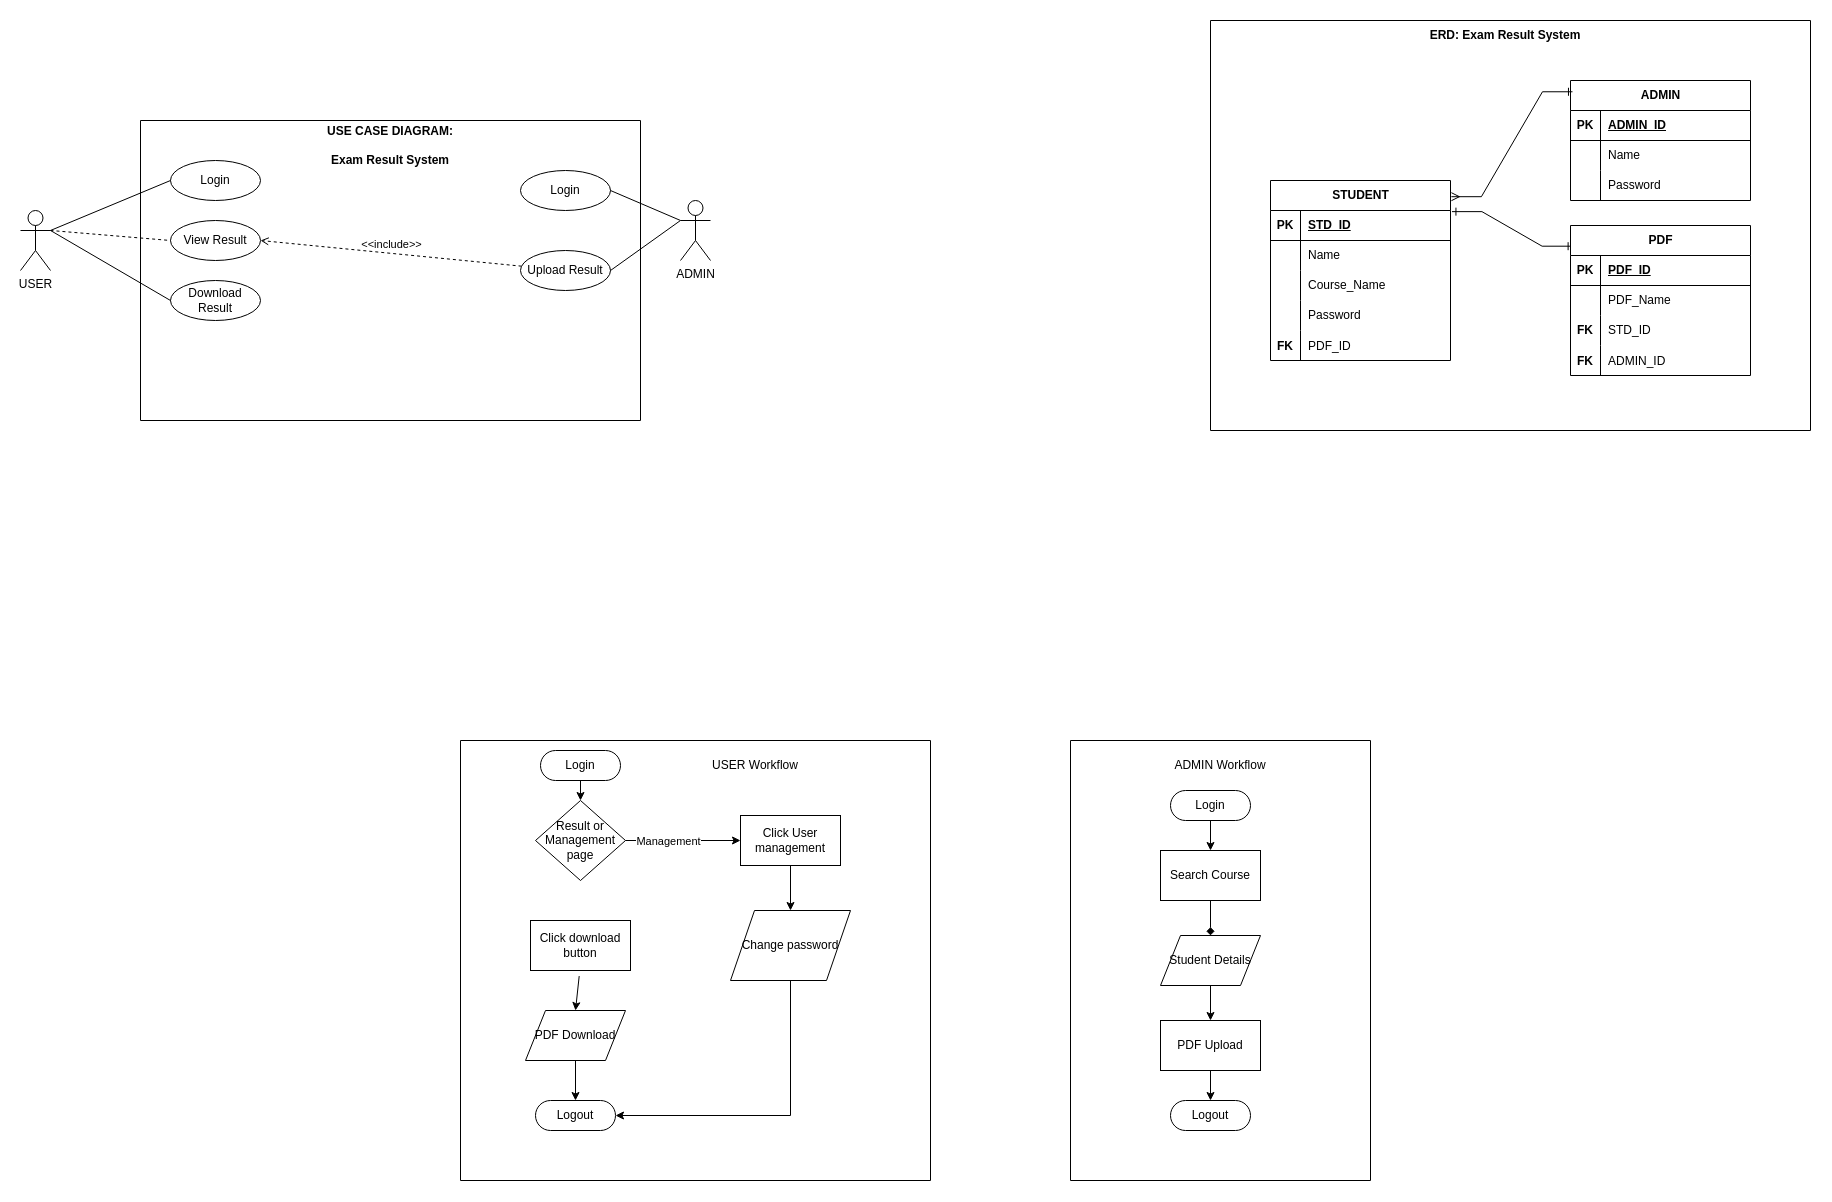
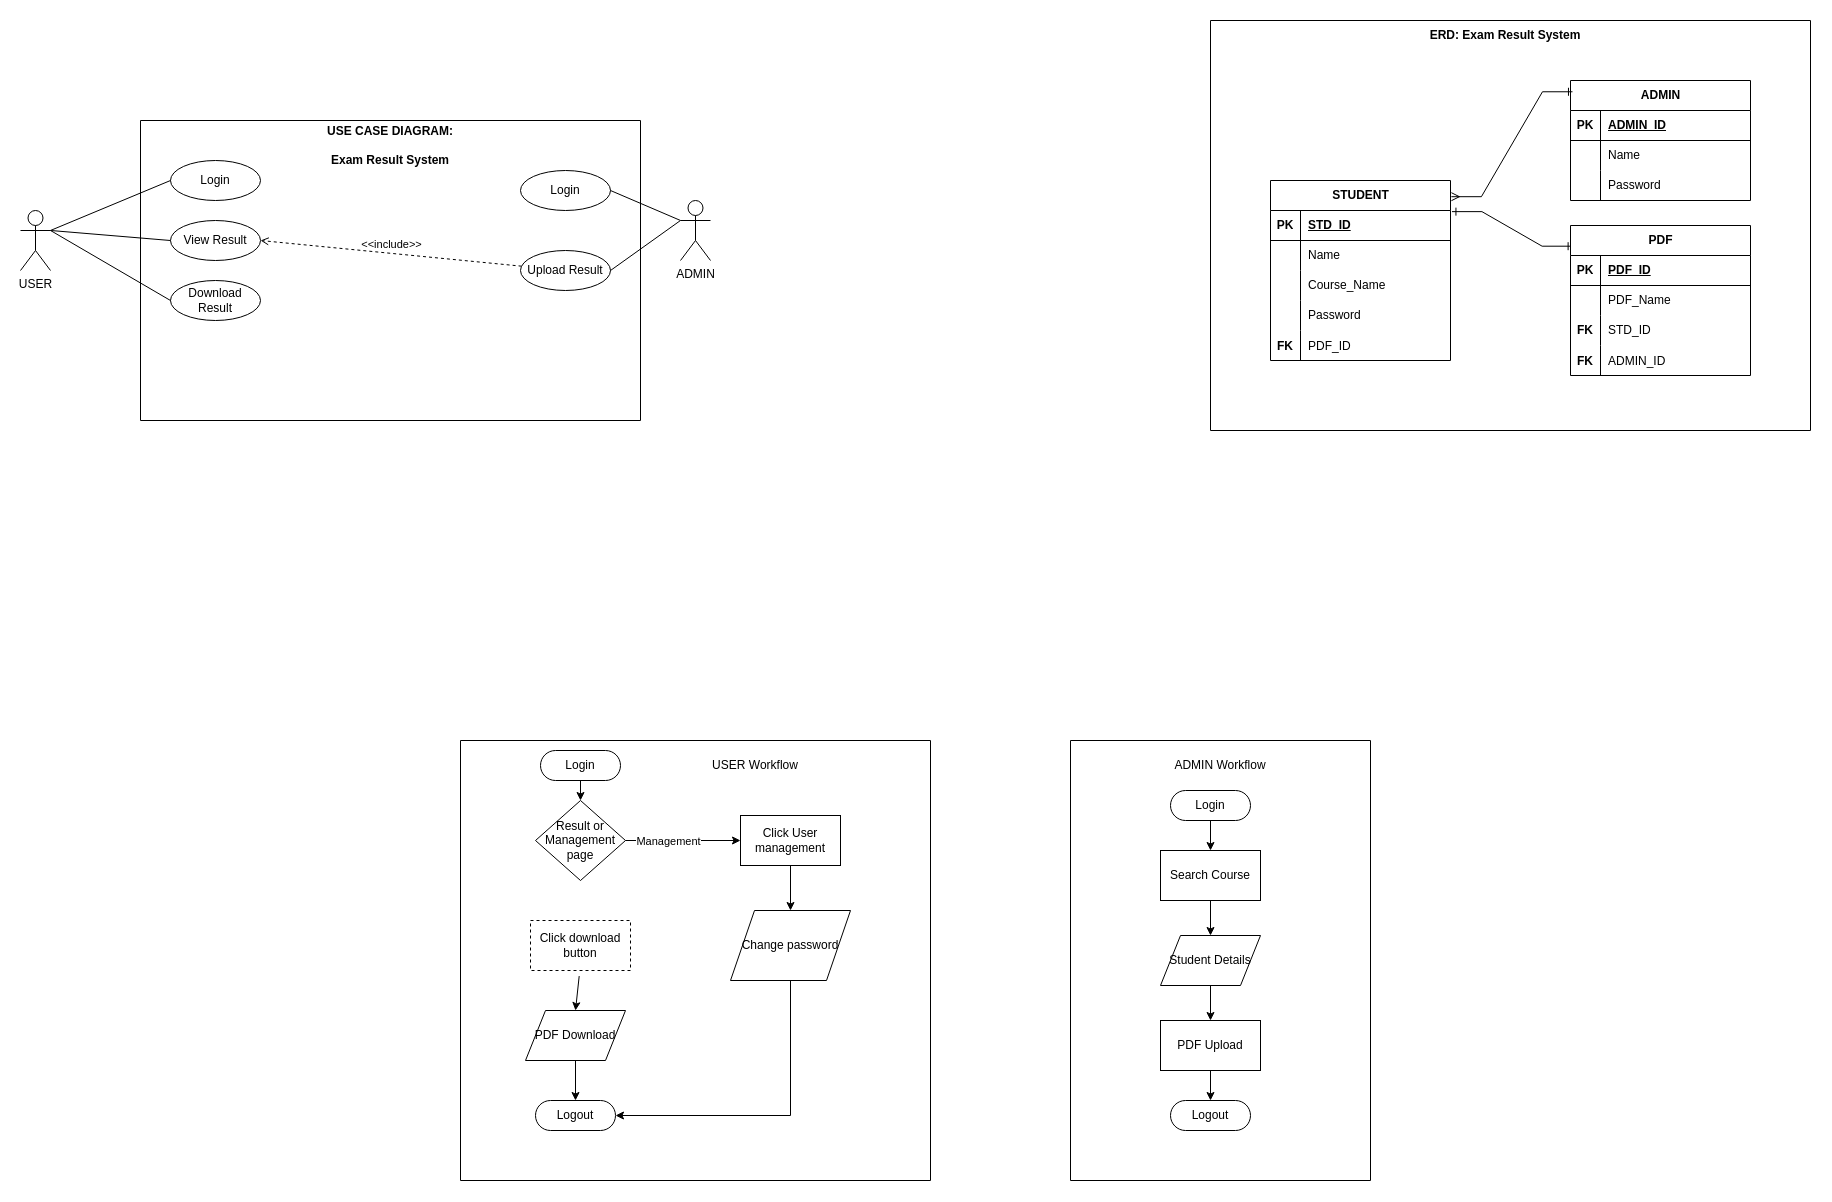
edge "USER" -- "View Result": style dashed -> solid
edge "Search Course" -> "Student Details": arrowhead diamond -> classic
node "Click download button": style solid -> dashed
